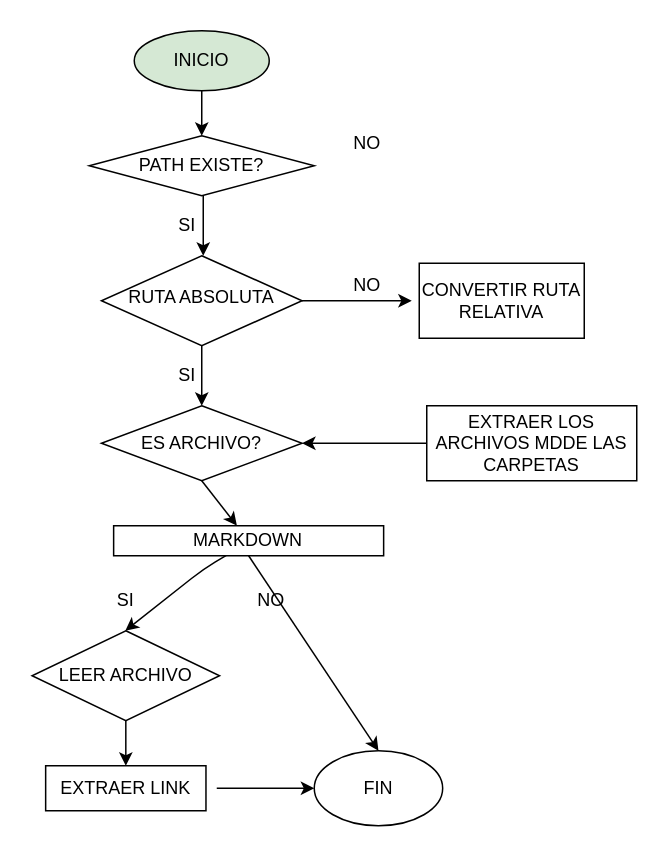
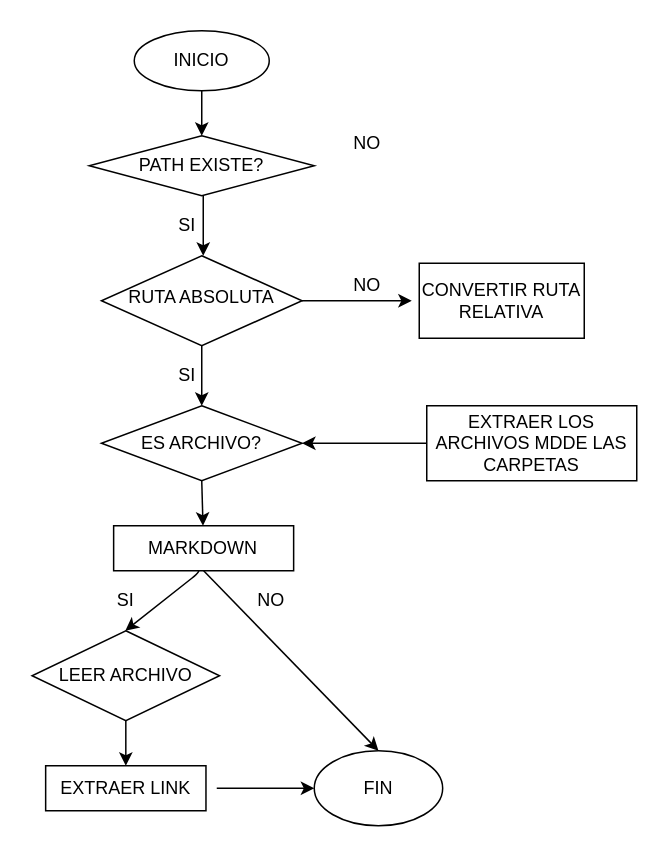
node "INICIO": fillcolor #d5e8d4 -> #ffffff
node "MARKDOWN": size 270x30 -> 180x45
